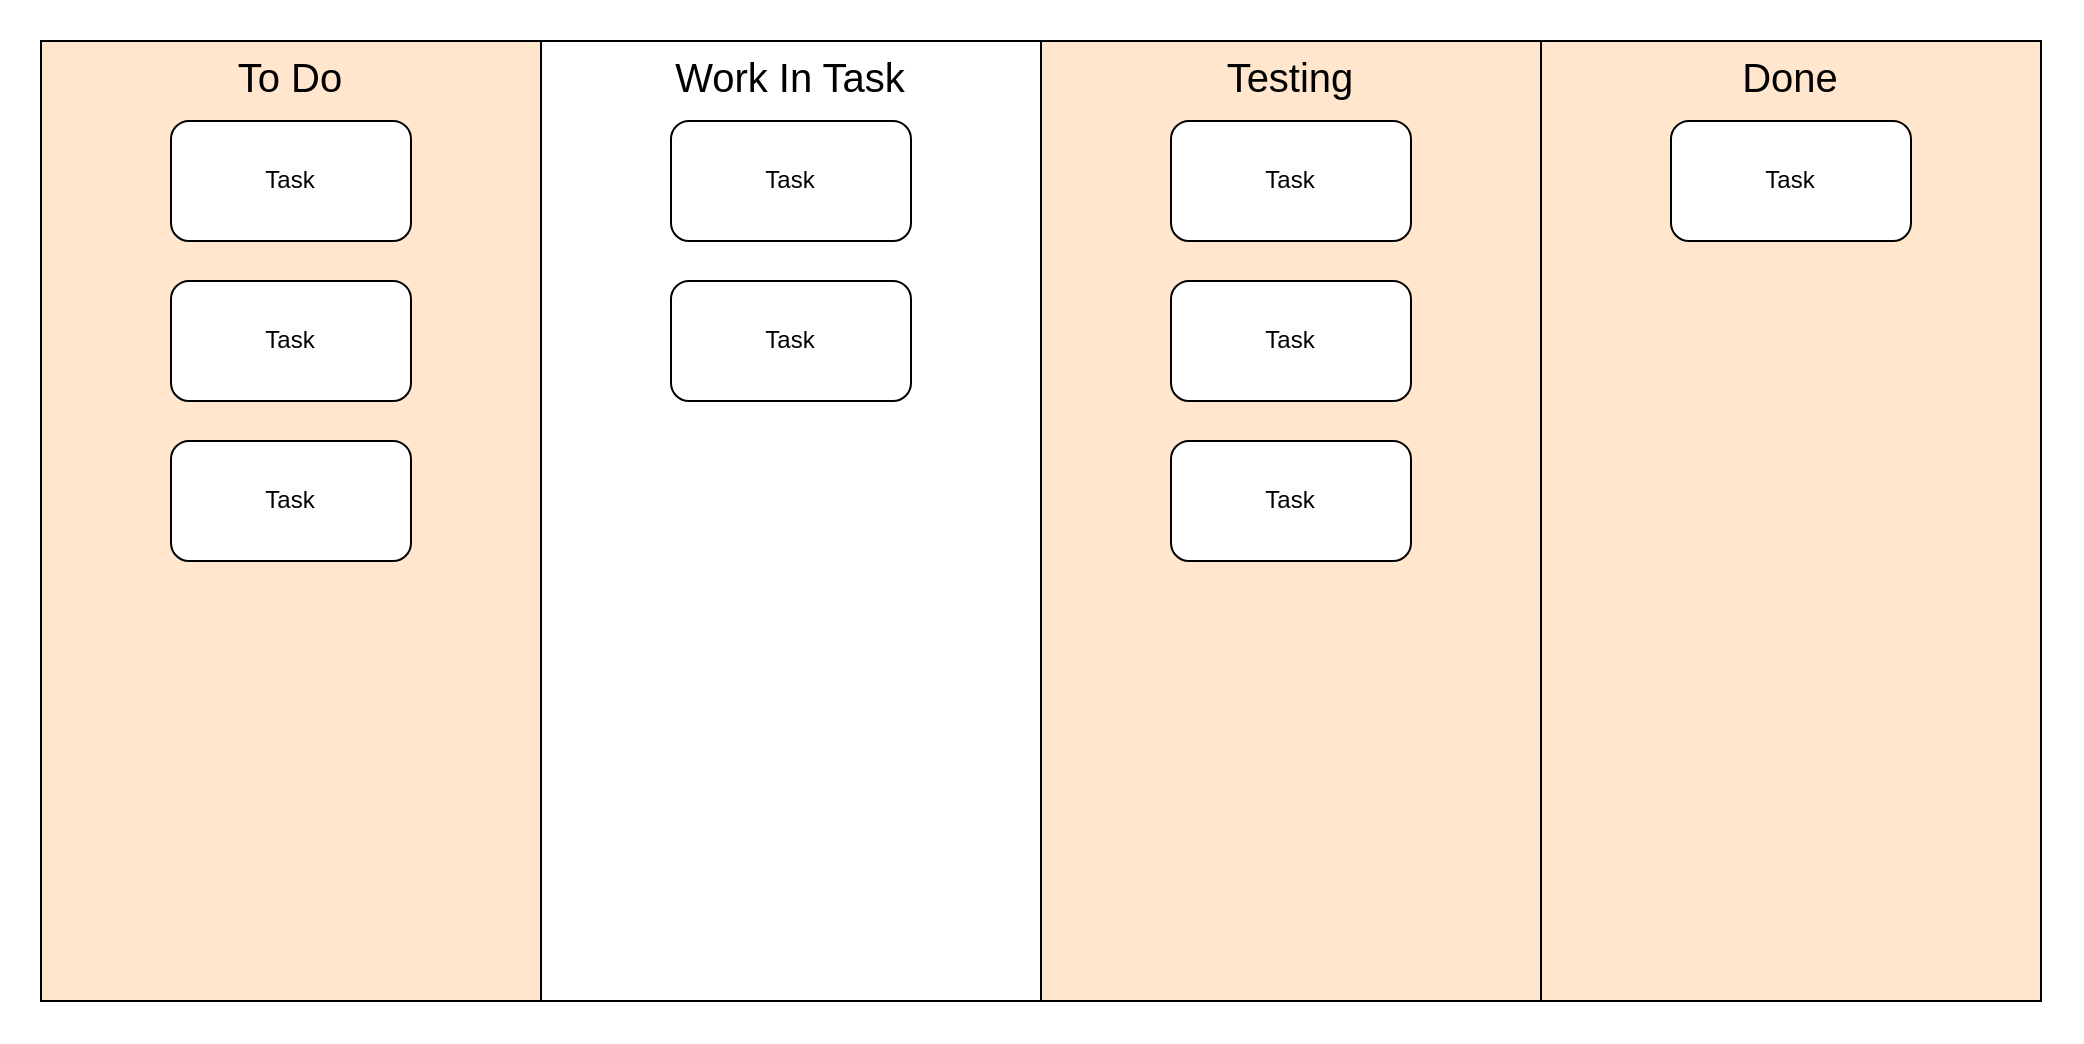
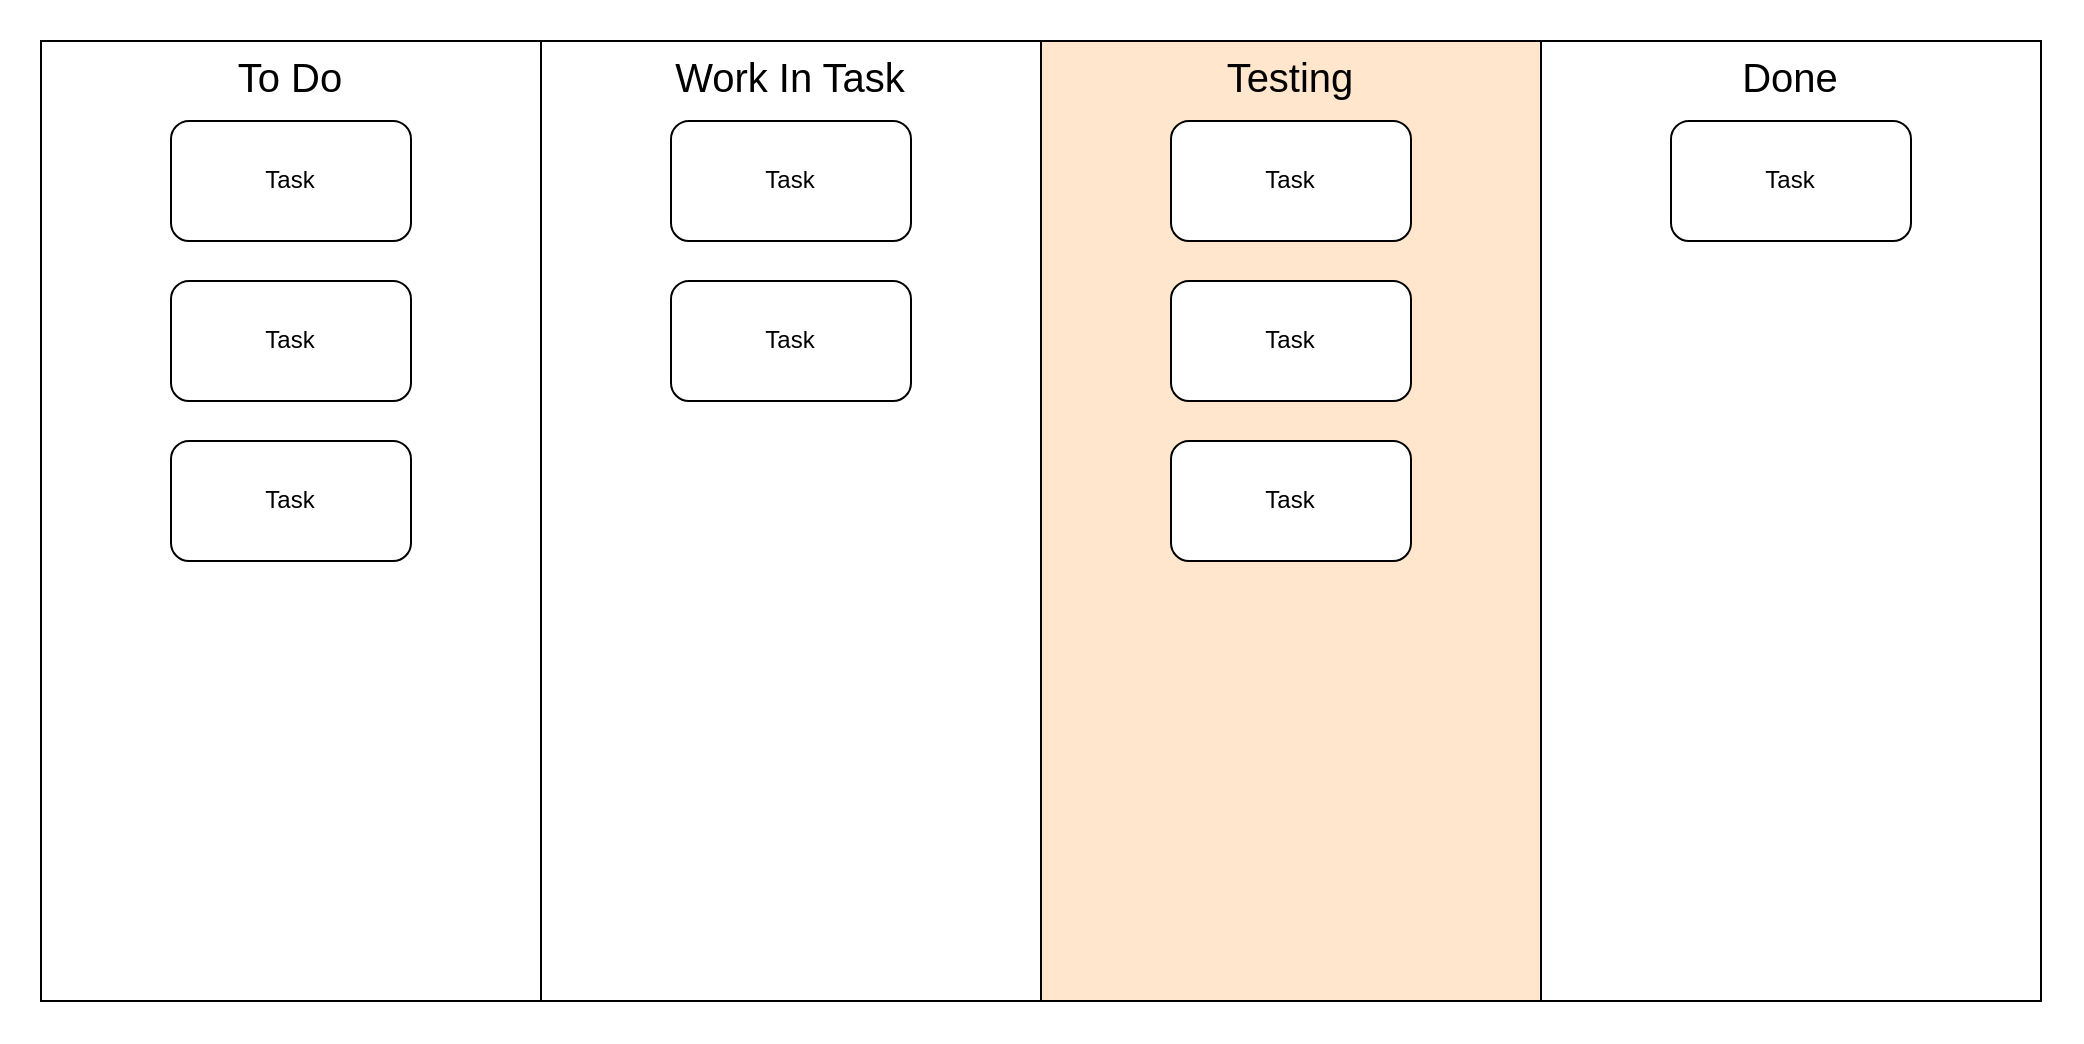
node "To Do": fillcolor #ffe6cc -> #ffffff
node "Done": fillcolor #ffe6cc -> #ffffff
